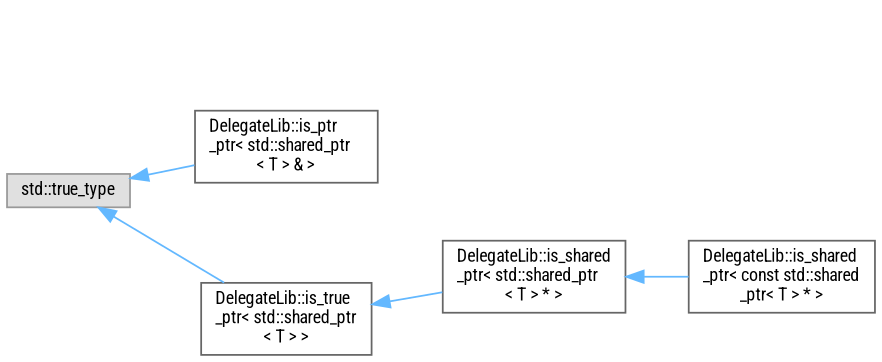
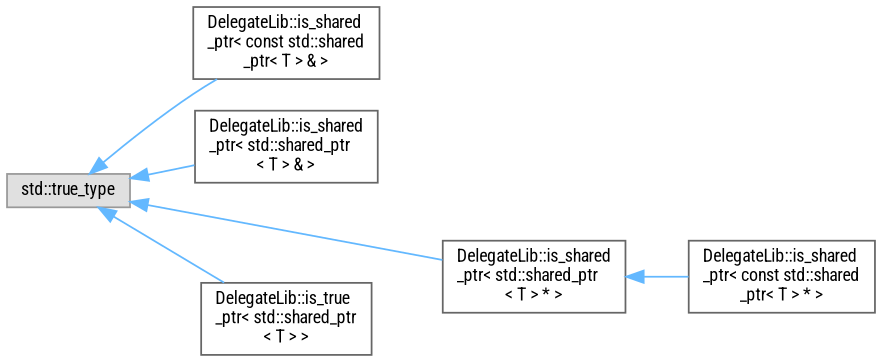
node "DelegateLib::is_shared _ptr< const std::shared _ptr< T > & >": added
node "DelegateLib::is_ptr _ptr< std::shared_ptr < T > & >": label "DelegateLib::is_ptr _ptr< std::shared_ptr < T > & >" -> "DelegateLib::is_shared _ptr< std::shared_ptr < T > & >"
edge "DelegateLib::is_shared _ptr< std::shared_ptr < T > * >" -> "DelegateLib::is_true _ptr< std::shared_ptr < T > >": now "DelegateLib::is_shared _ptr< std::shared_ptr < T > * >" -> "std::true_type"
